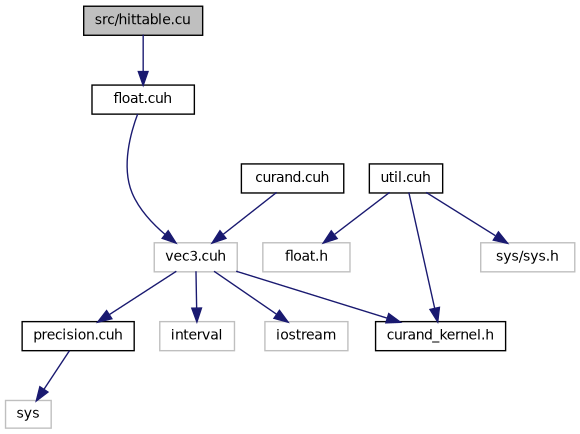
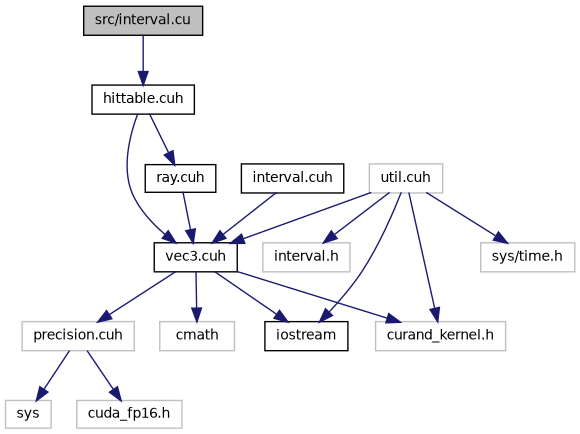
node "src/hittable.cu": label "src/hittable.cu" -> "src/interval.cu"
node "float.cuh": label "float.cuh" -> "hittable.cuh"
node "ray.cuh": added
node "curand.cuh": label "curand.cuh" -> "interval.cuh"
node "util.cuh": color black -> grey75
edge "util.cuh" -> "vec3.cuh": added
edge "util.cuh" -> "iostream": added
node "vec3.cuh": color grey75 -> black
node "float.h": label "float.h" -> "interval.h"
node "sys/sys.h": label "sys/sys.h" -> "sys/time.h"
node "precision.cuh": color black -> grey75
node "interval": label "interval" -> "cmath"
node "iostream": color grey75 -> black
node "curand_kernel.h": color black -> grey75
node "cuda_fp16.h": added
